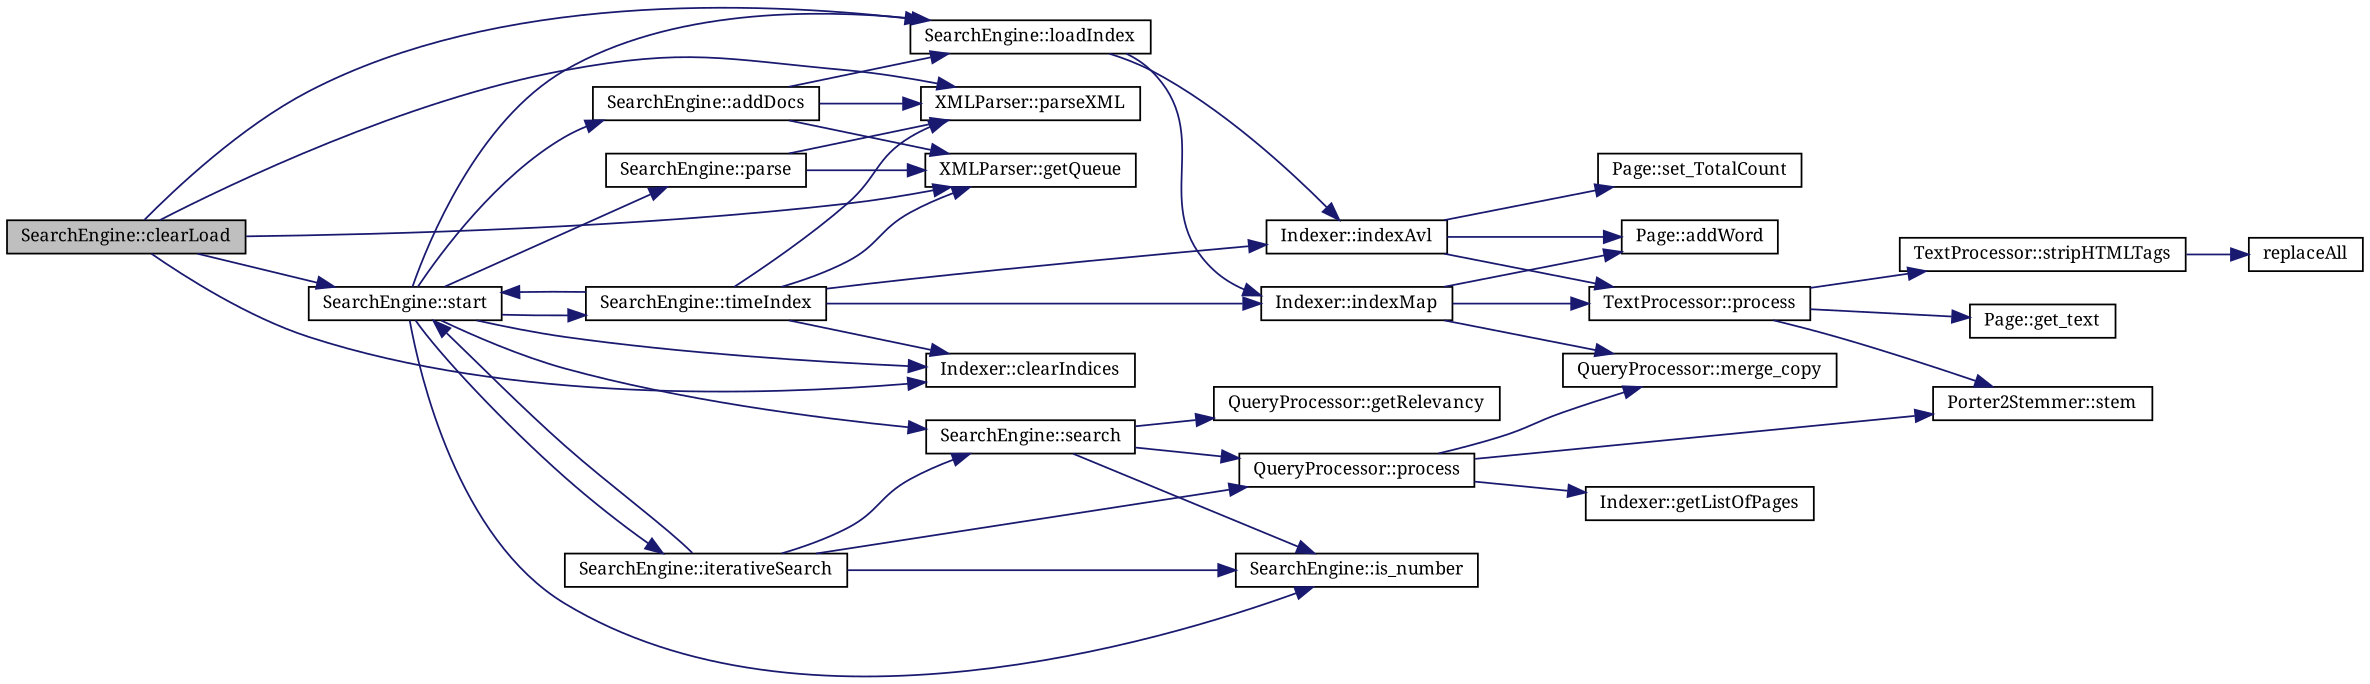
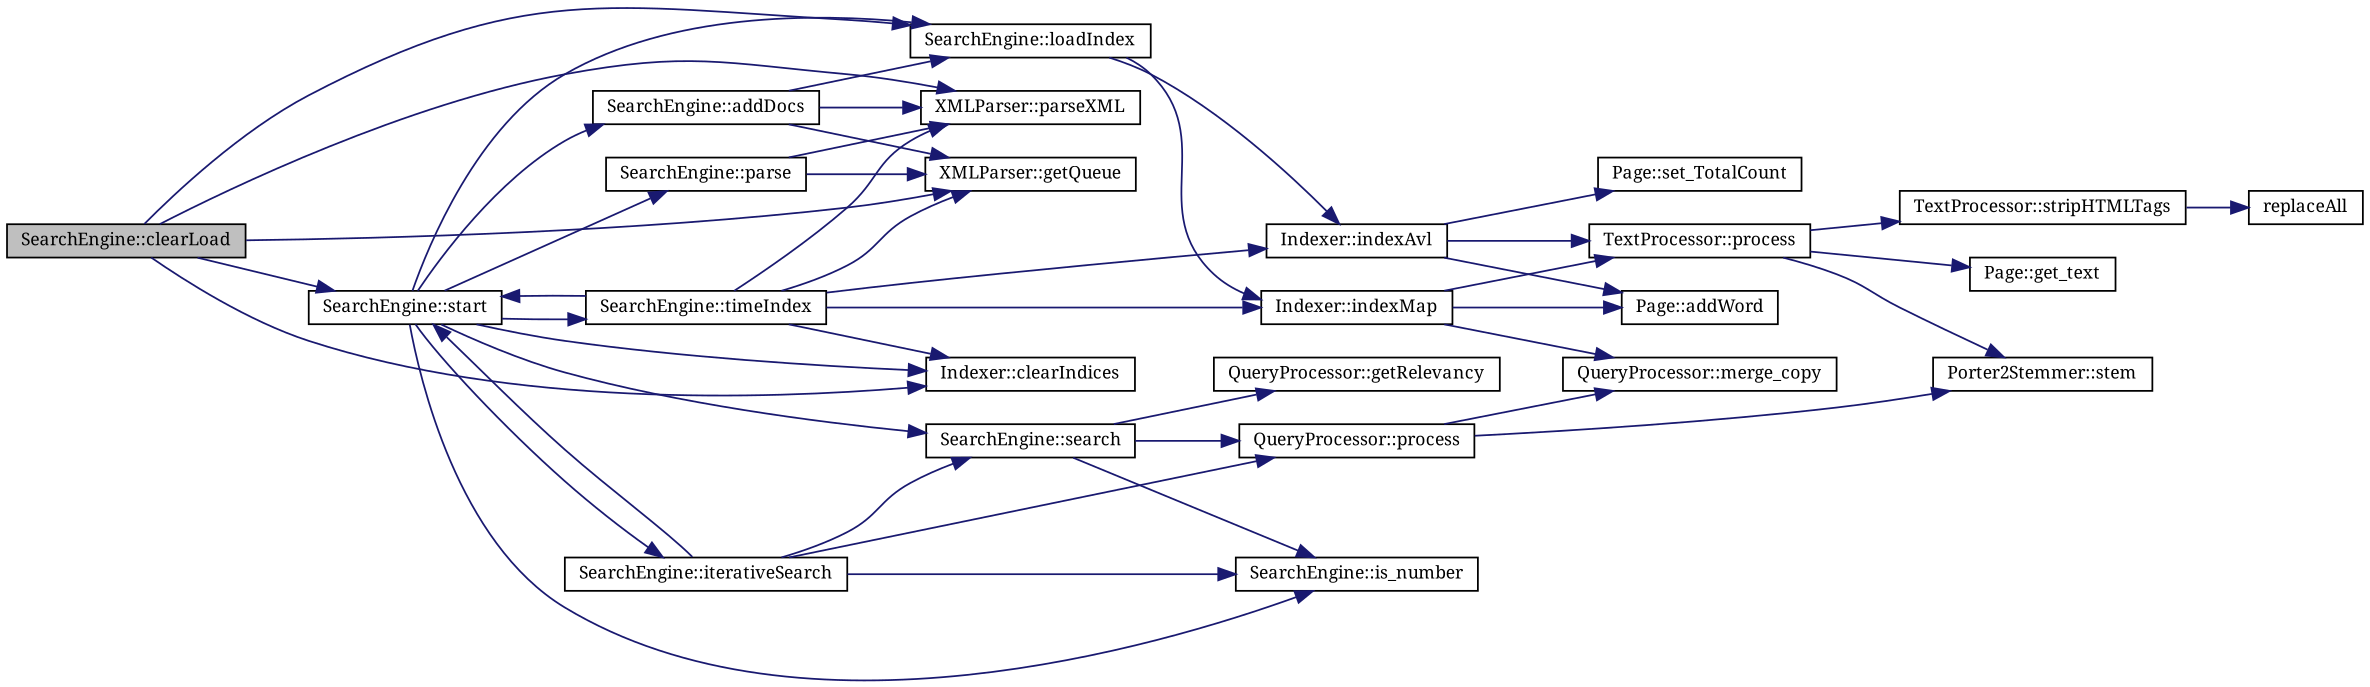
node "Indexer::getListOfPages": removed
